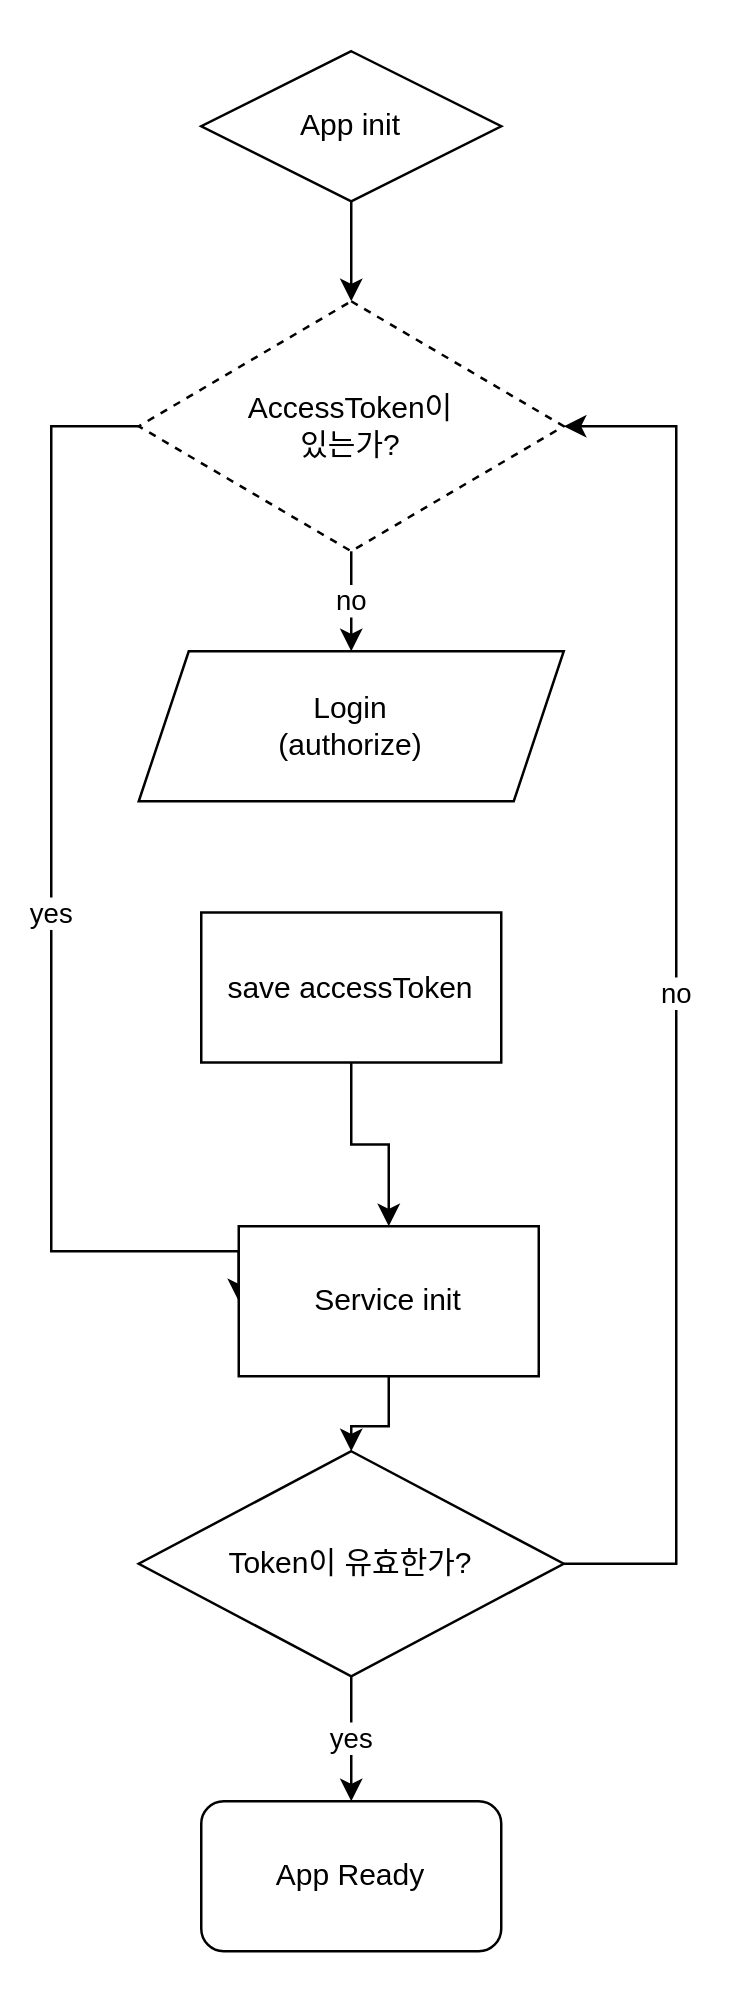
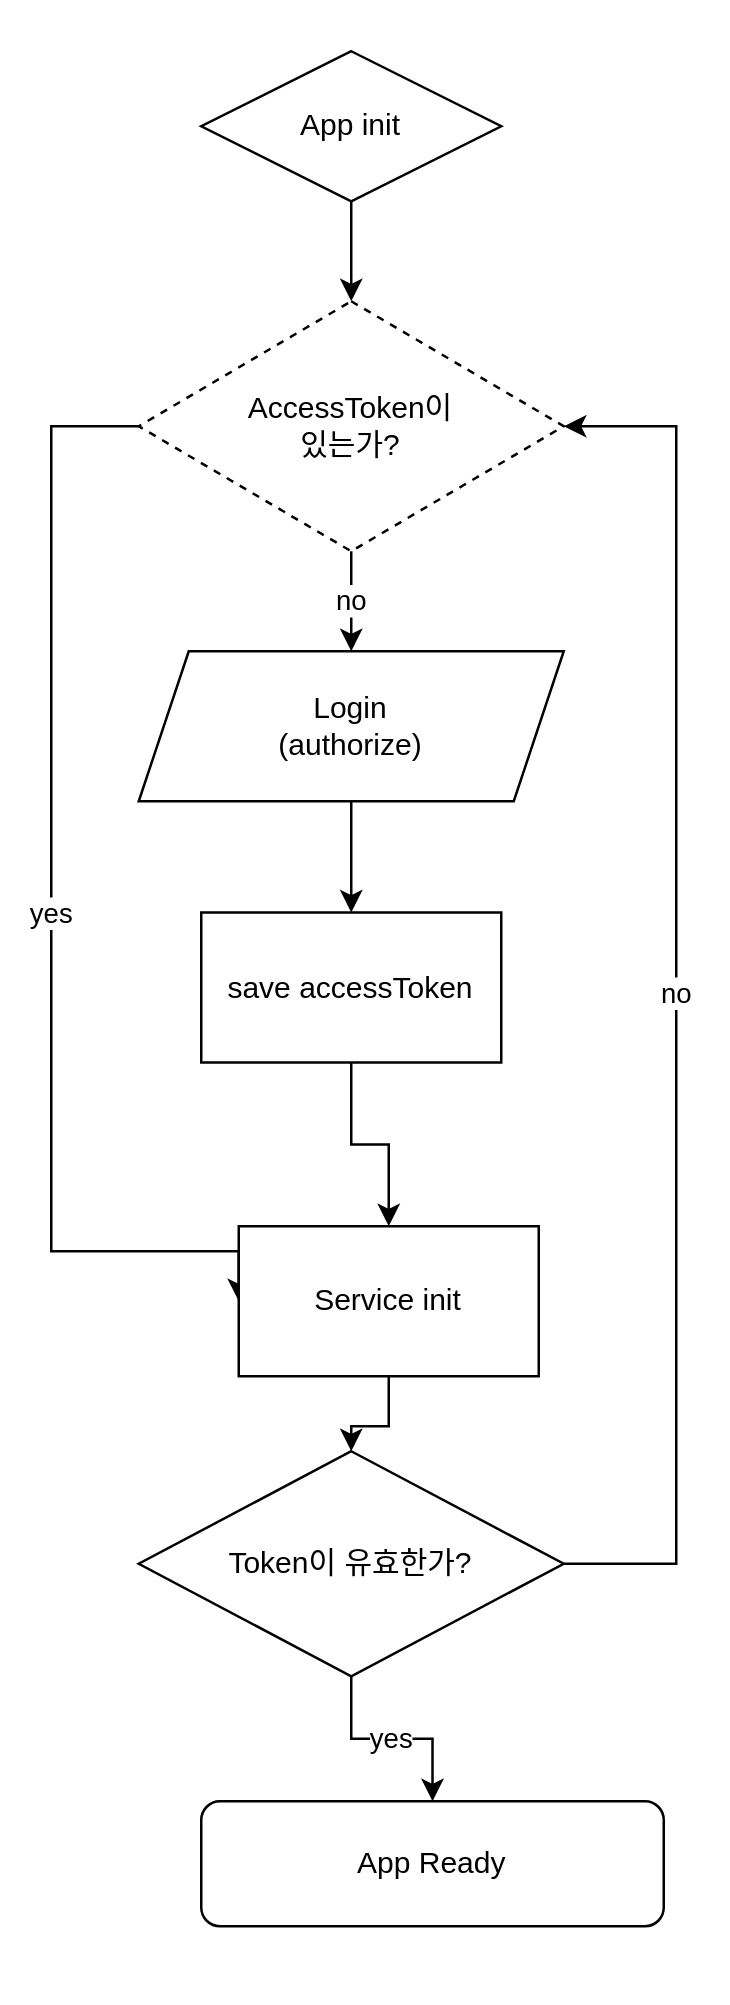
edge "Login (authorize)" -> "save accessToken": added
node "App Ready": size 300x150 -> 463x125
